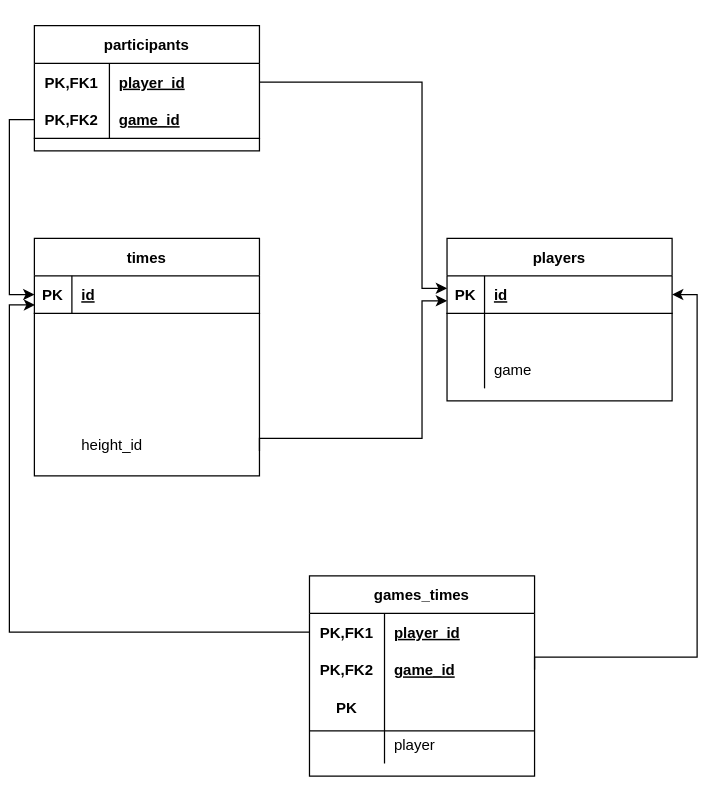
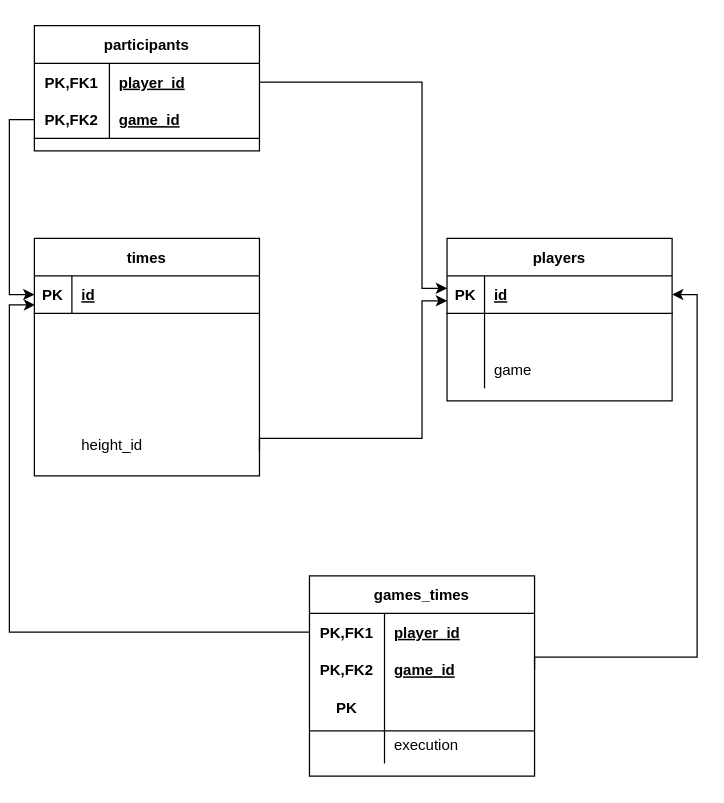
node "player": label "player" -> "execution"
